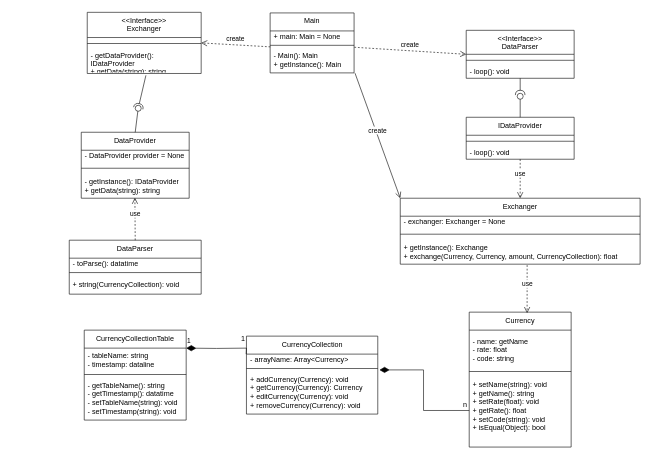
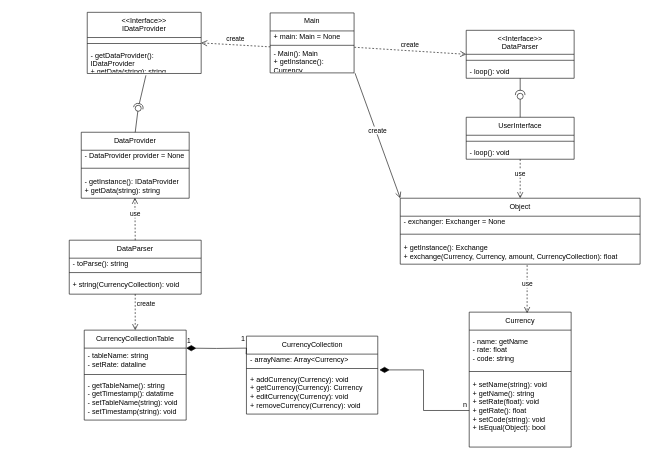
node "<<Interface>> Exchanger": label "<<Interface>> Exchanger" -> "<<Interface>> IDataProvider"
node "- Main(): Main + getInstance(): Main": label "- Main(): Main + getInstance(): Main" -> "- Main(): Main + getInstance(): Currency"
node "IDataProvider": label "IDataProvider" -> "UserInterface"
node "Exchanger": label "Exchanger" -> "Object"
node "- toParse(): datatime": label "- toParse(): datatime" -> "- toParse(): string"
edge "DataParser" -> "CurrencyCollectionTable": added, label "create"
node "- tableName: string - timestamp: dataline": label "- tableName: string - timestamp: dataline" -> "- tableName: string - setRate: dataline"
